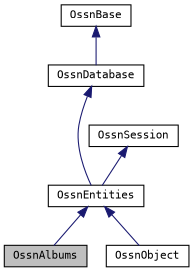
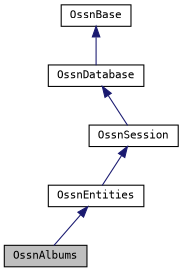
edge "OssnEntities" -> "OssnDatabase": now "OssnSession" -> "OssnDatabase"
node "OssnObject": removed
